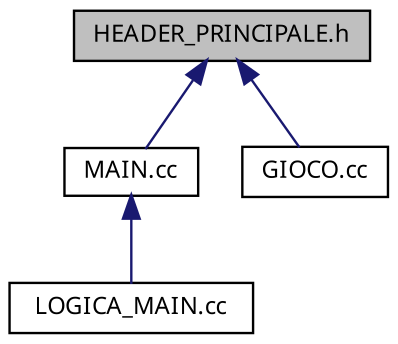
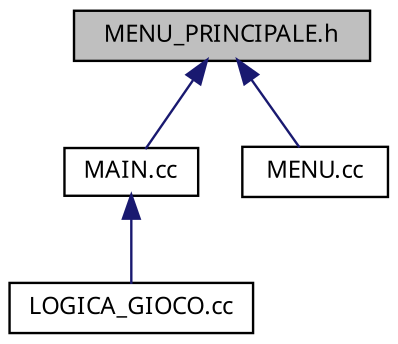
node "HEADER_PRINCIPALE.h": label "HEADER_PRINCIPALE.h" -> "MENU_PRINCIPALE.h"
node "GIOCO.cc": label "GIOCO.cc" -> "MENU.cc"
node "LOGICA_MAIN.cc": label "LOGICA_MAIN.cc" -> "LOGICA_GIOCO.cc"
